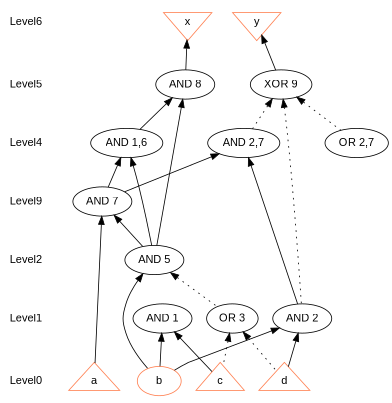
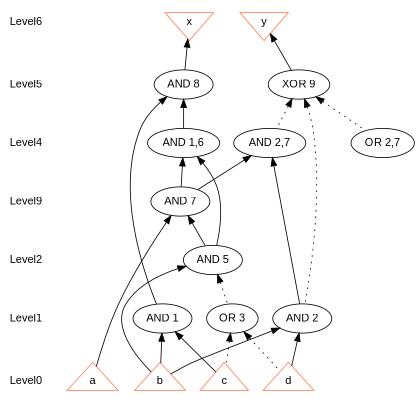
edge "AND 5" -> "AND 8": now "AND 1" -> "AND 8"
node "b": shape ellipse -> triangle
